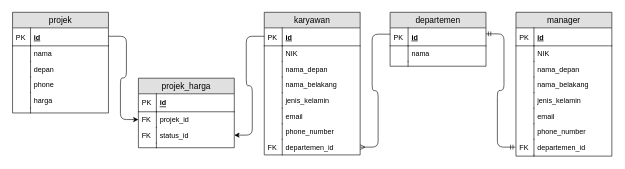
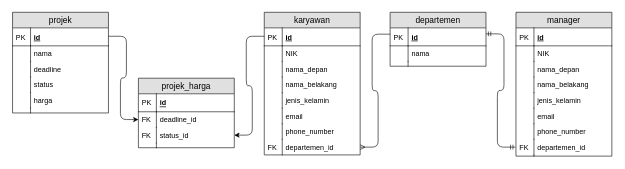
node "depan": label "depan" -> "deadline"
node "phone": label "phone" -> "status"
node "projek_id": label "projek_id" -> "deadline_id"
